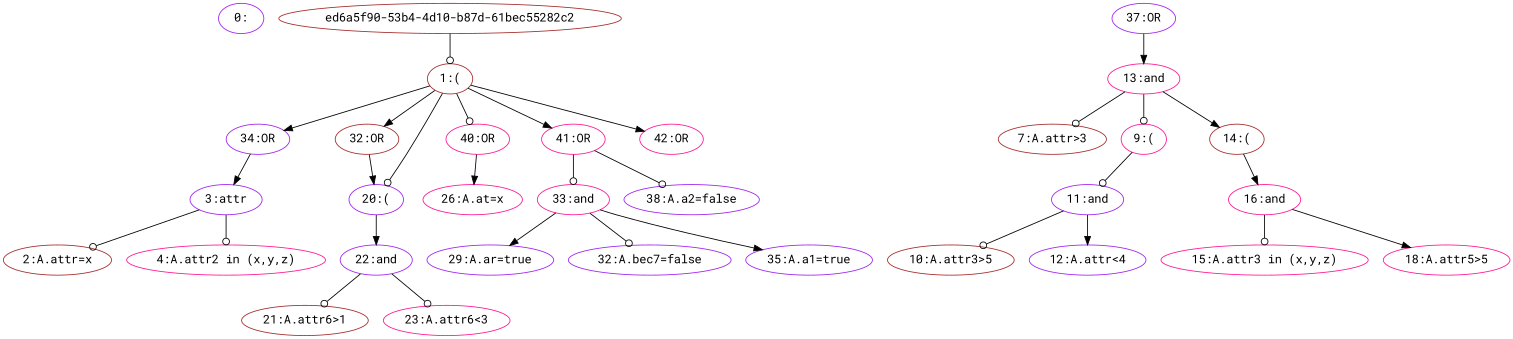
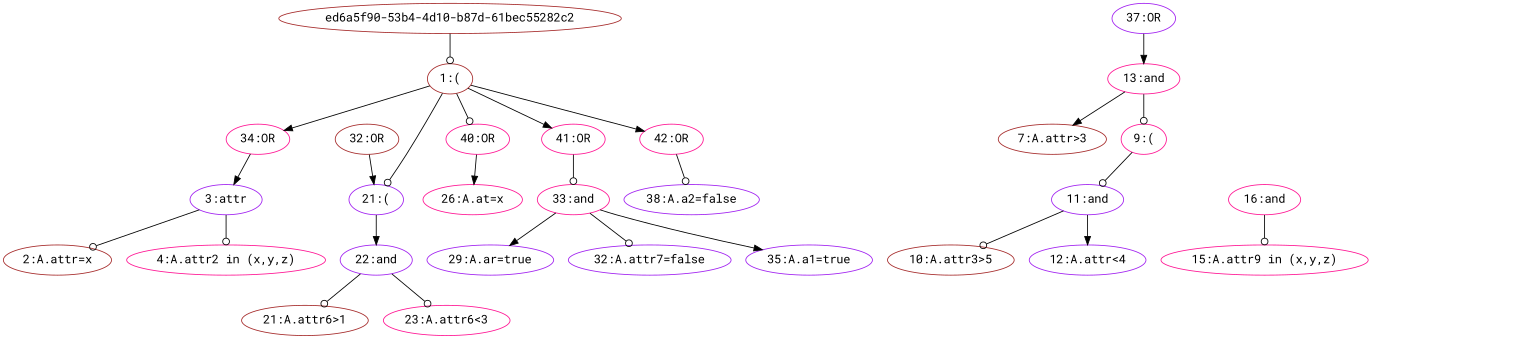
node "0:": removed
edge "1:(" -> "32:OR": removed
edge "13:and" -> "7:A.attr>3": arrowhead odot -> normal
node "34:OR": color purple -> deeppink
node "14:(": removed
edge "41:OR" -> "38:A.a2=false": now "42:OR" -> "38:A.a2=false"
node "20:(": label "20:(" -> "21:("
node "32:A.bec7=false": label "32:A.bec7=false" -> "32:A.attr7=false"
node "15:A.attr3 in (x,y,z)": label "15:A.attr3 in (x,y,z)" -> "15:A.attr9 in (x,y,z)"
node "18:A.attr5>5": removed
